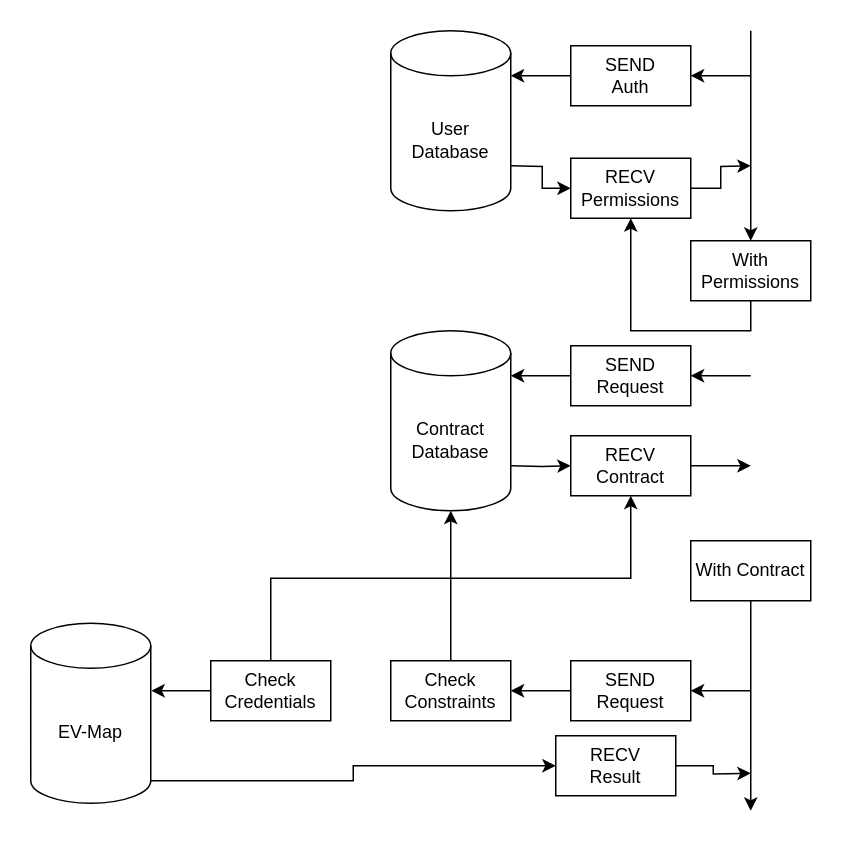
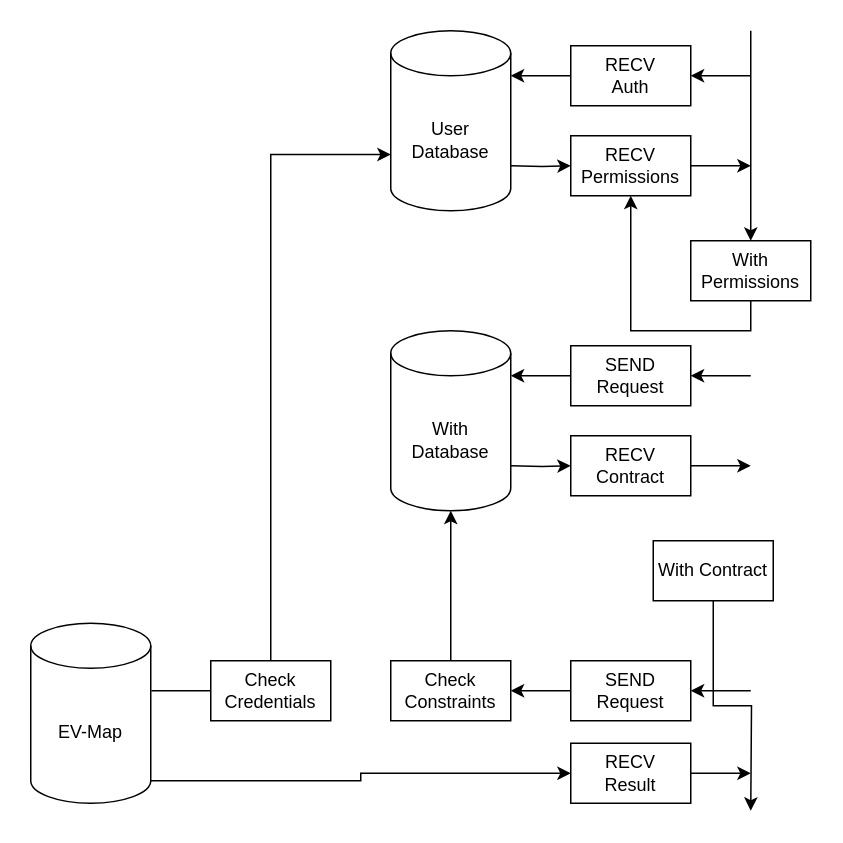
node "SEND Auth": label "SEND Auth" -> "RECV Auth"
node "RECV Permissions": moved (631, 188) -> (631, 166)
node "Contract Database": label "Contract Database" -> "With Database"
node "With Contract": moved (751, 571) -> (713, 571)
edge "Check Credentials" -> "RECV Contract": now "Check Credentials" -> "User Database"
edge "Check Credentials" -> "EV-Map": arrowhead classic -> none
node "RECV Result": moved (616, 766) -> (631, 773)
